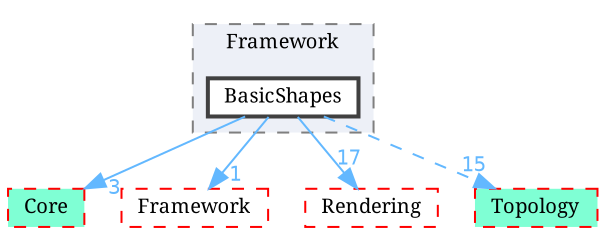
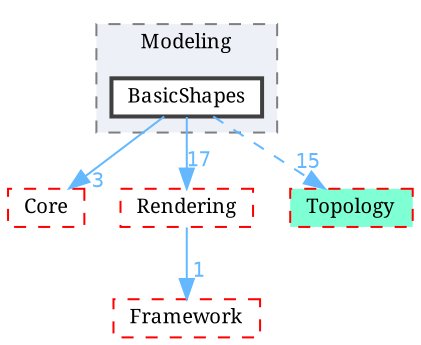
cluster "Framework": label "Framework" -> "Modeling"
edge "BasicShapes" -> "Framework": now "Rendering" -> "Framework"
node "Core": fillcolor aquamarine -> white
